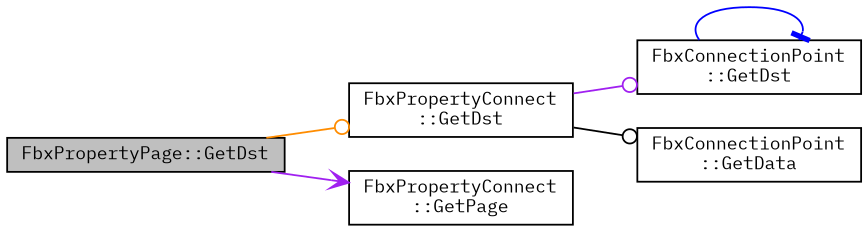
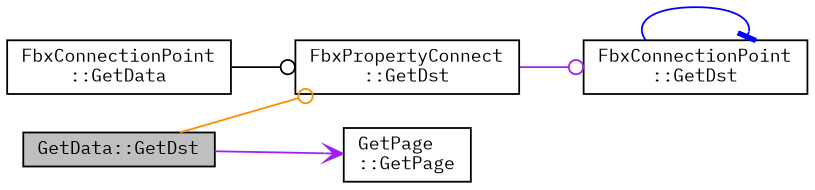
edge "FbxPropertyConnect ::GetDst" -> "FbxConnectionPoint ::GetData": reversed
node "FbxPropertyPage::GetDst": label "FbxPropertyPage::GetDst" -> "GetData::GetDst"
node "FbxPropertyConnect ::GetPage": label "FbxPropertyConnect ::GetPage" -> "GetPage ::GetPage"
